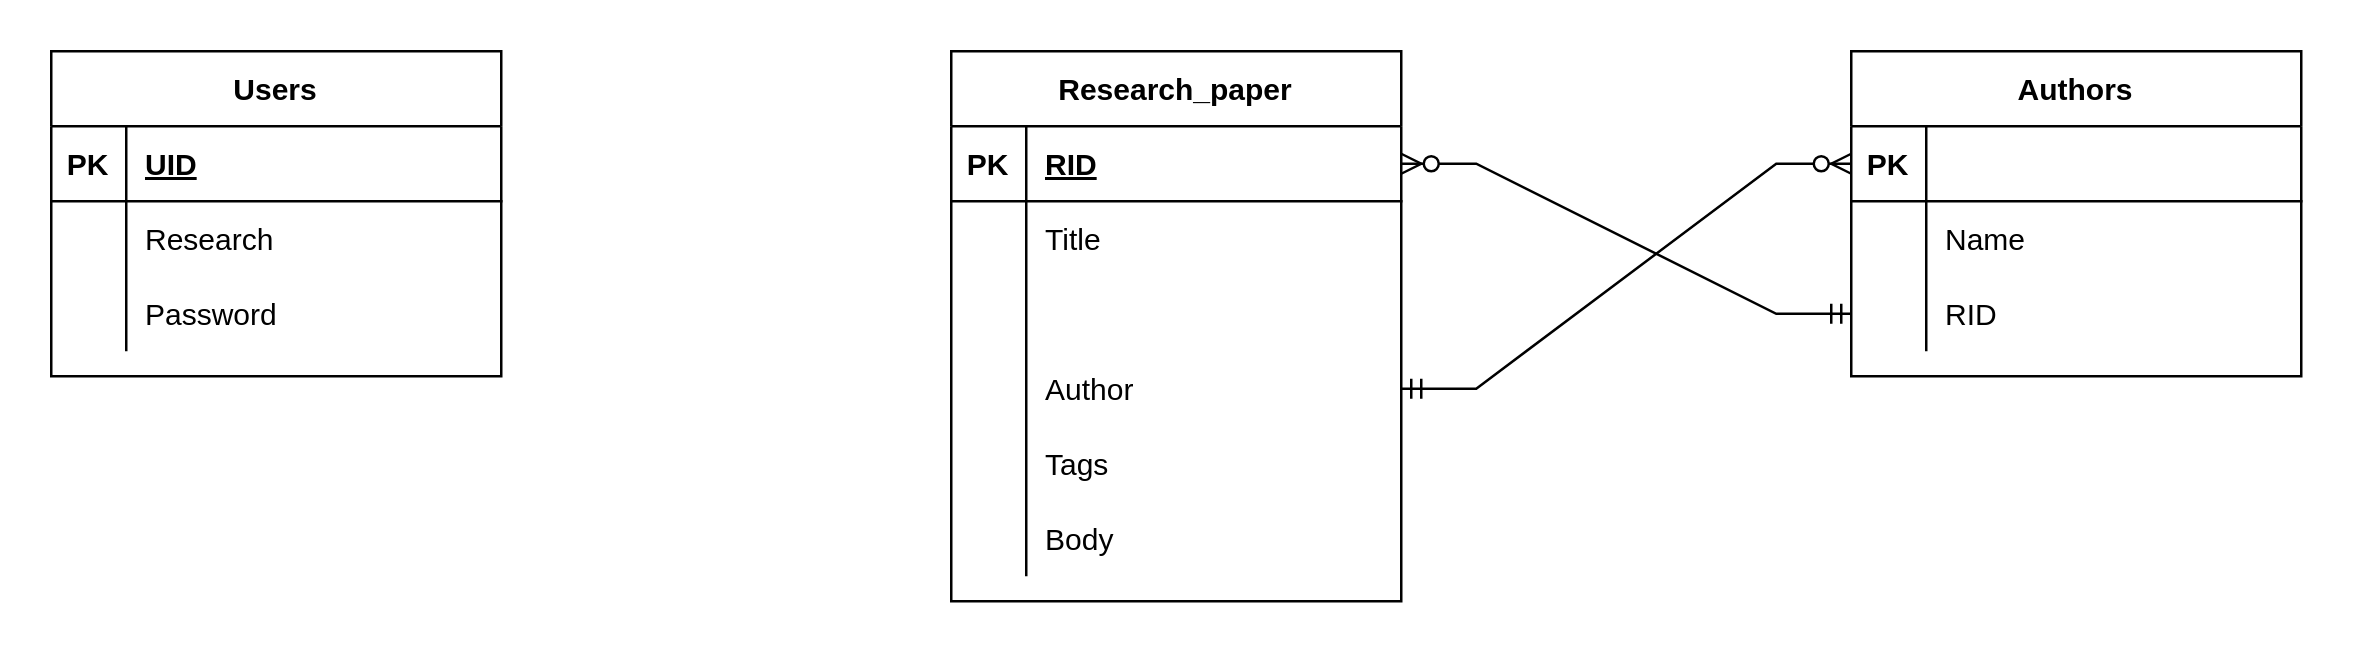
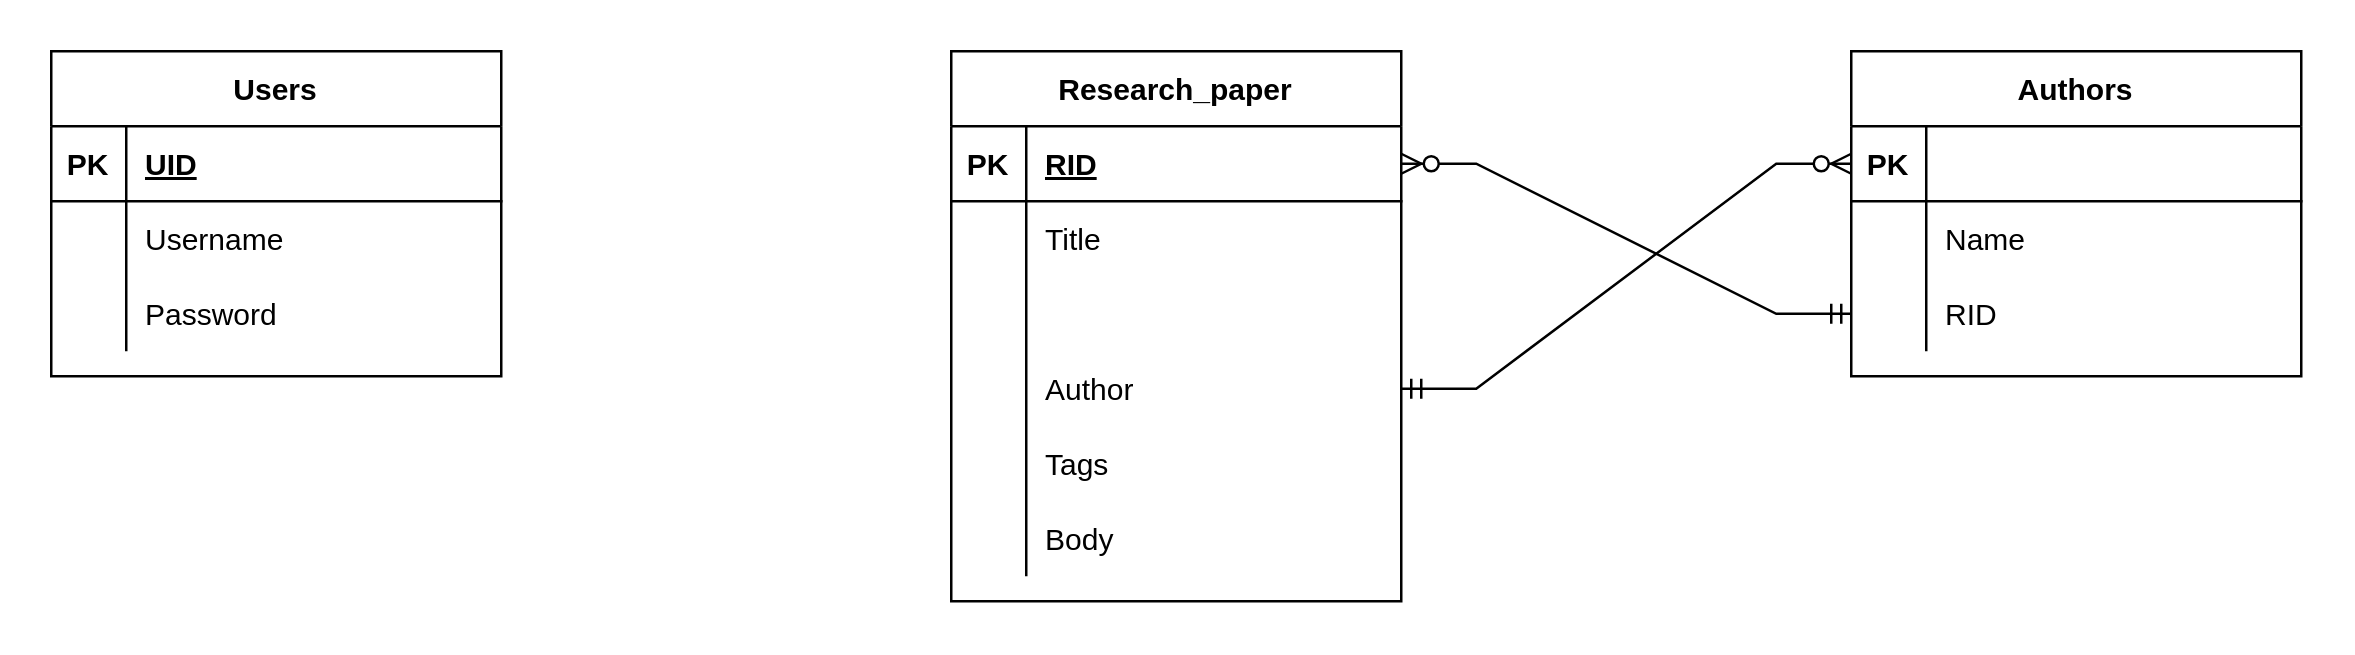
node "Research": label "Research" -> "Username"
